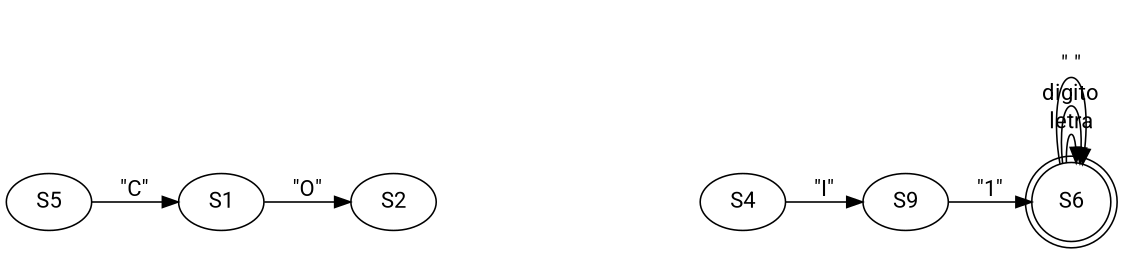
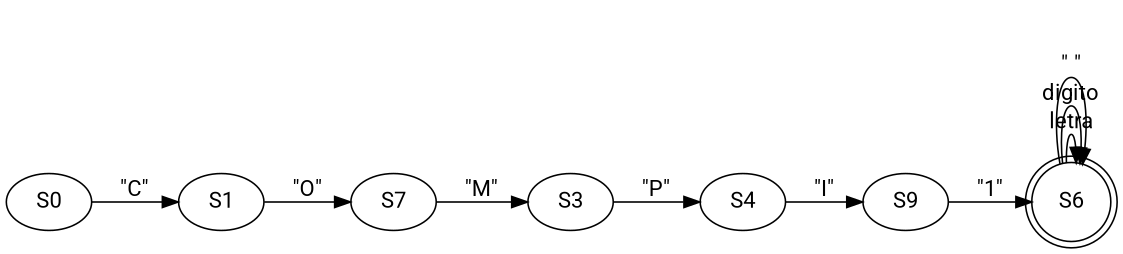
node "S5": label "S5" -> "S0"
node "S2": label "S2" -> "S7"
node "S3": added
